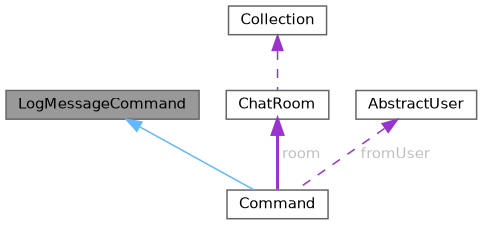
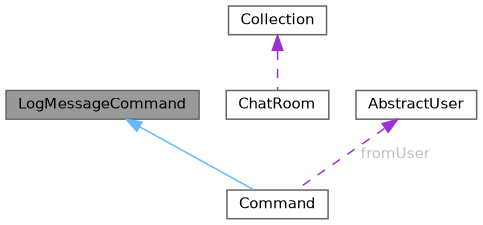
edge "Command" -> "ChatRoom": removed, label "room"
